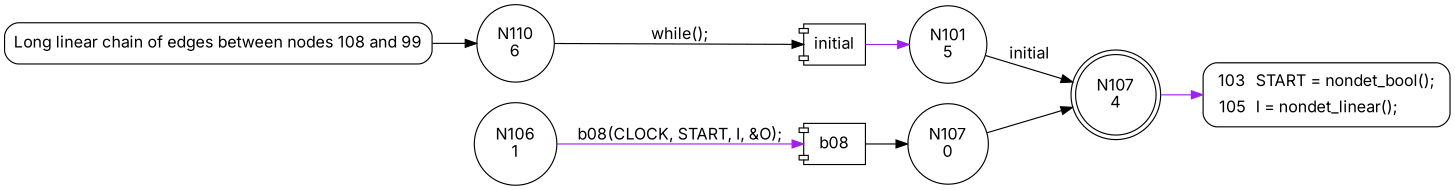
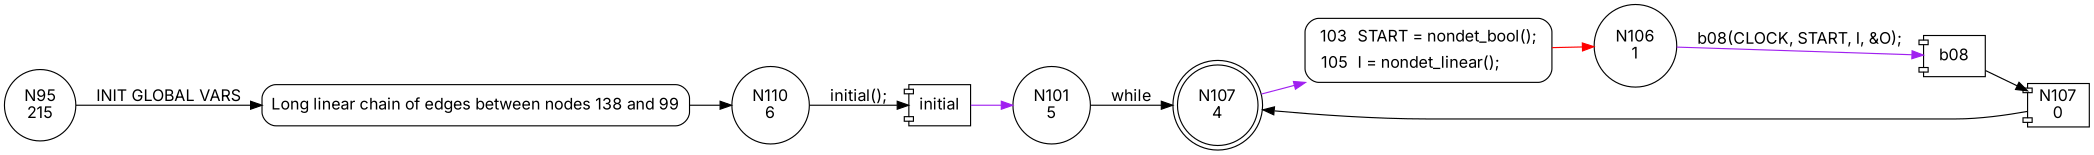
edge "N110 6" -> "initial": label "while();" -> "initial();"
node "Long linear chain of edges between nodes 108 and 99": label "Long linear chain of edges between nodes 108 and 99" -> "Long linear chain of edges between nodes 138 and 99"
edge "103" -> "N106 1": added
edge "N101 5" -> "N107 4": label "initial" -> "while"
node "N95 215": added
node "N107 0": shape circle -> component
